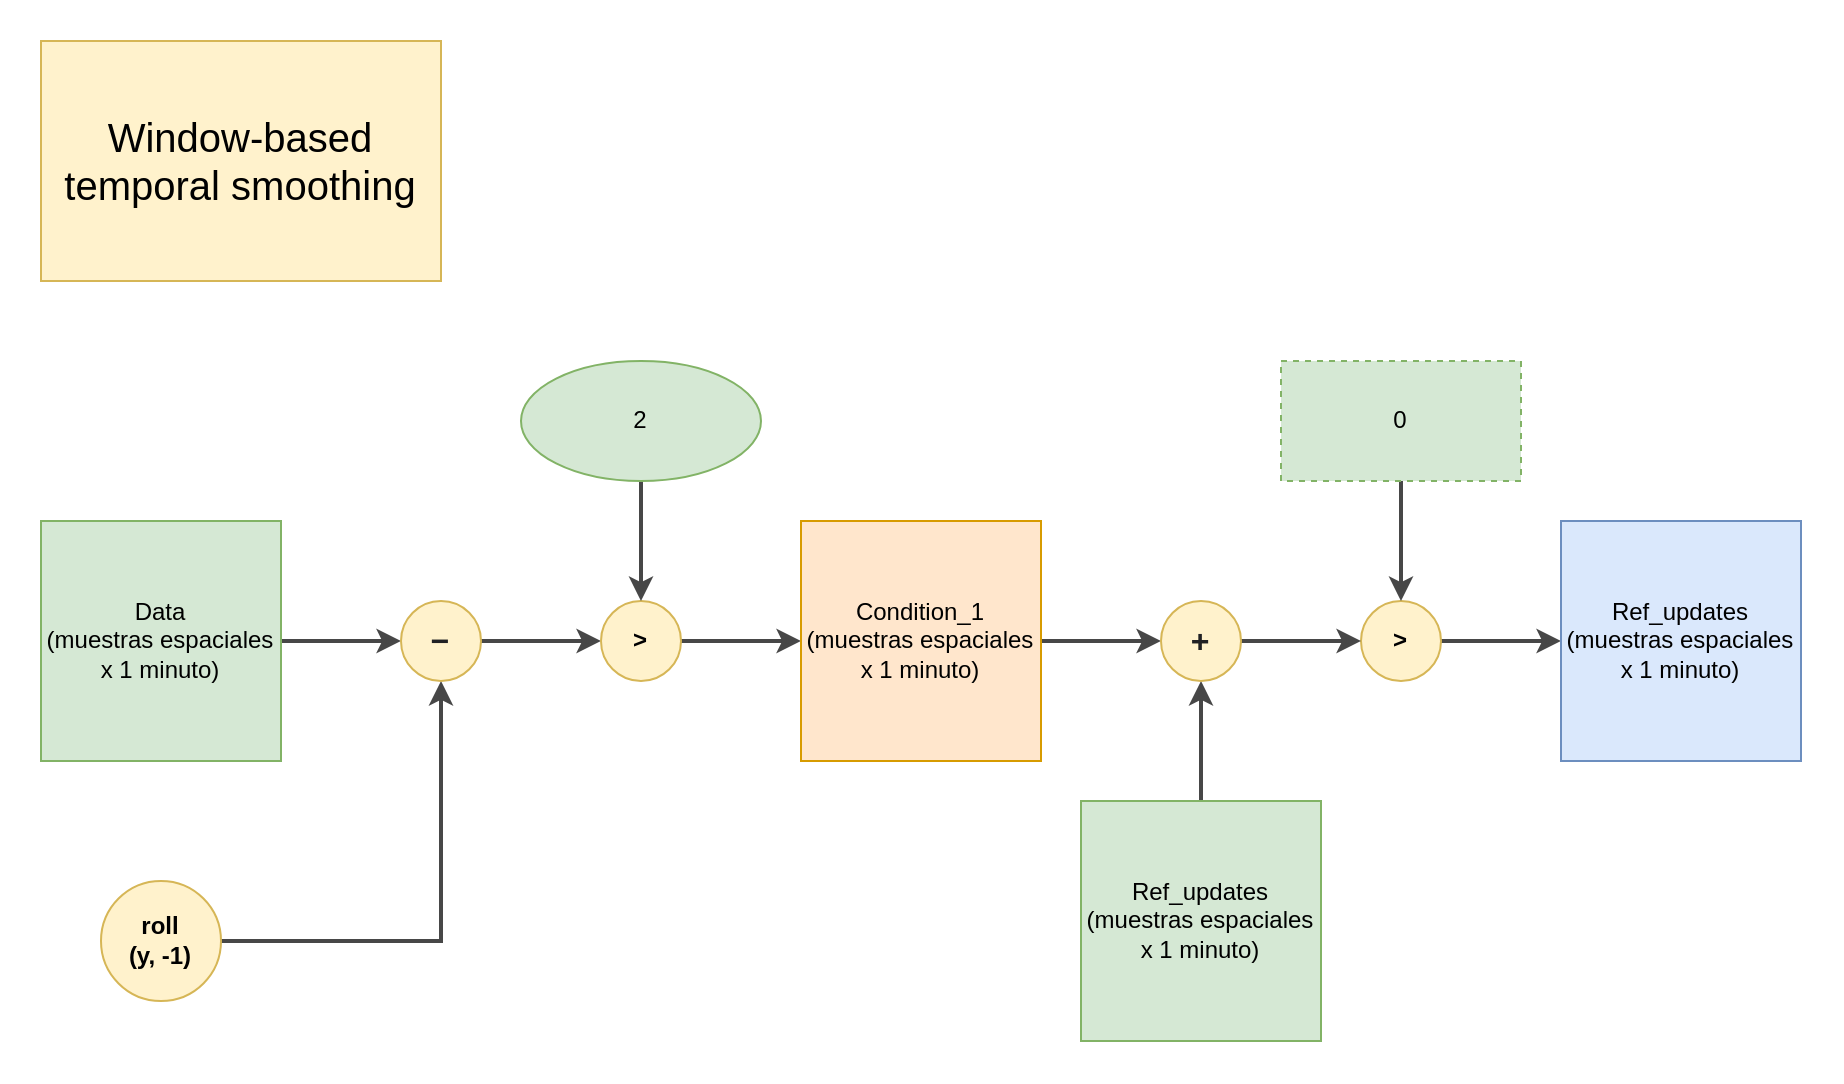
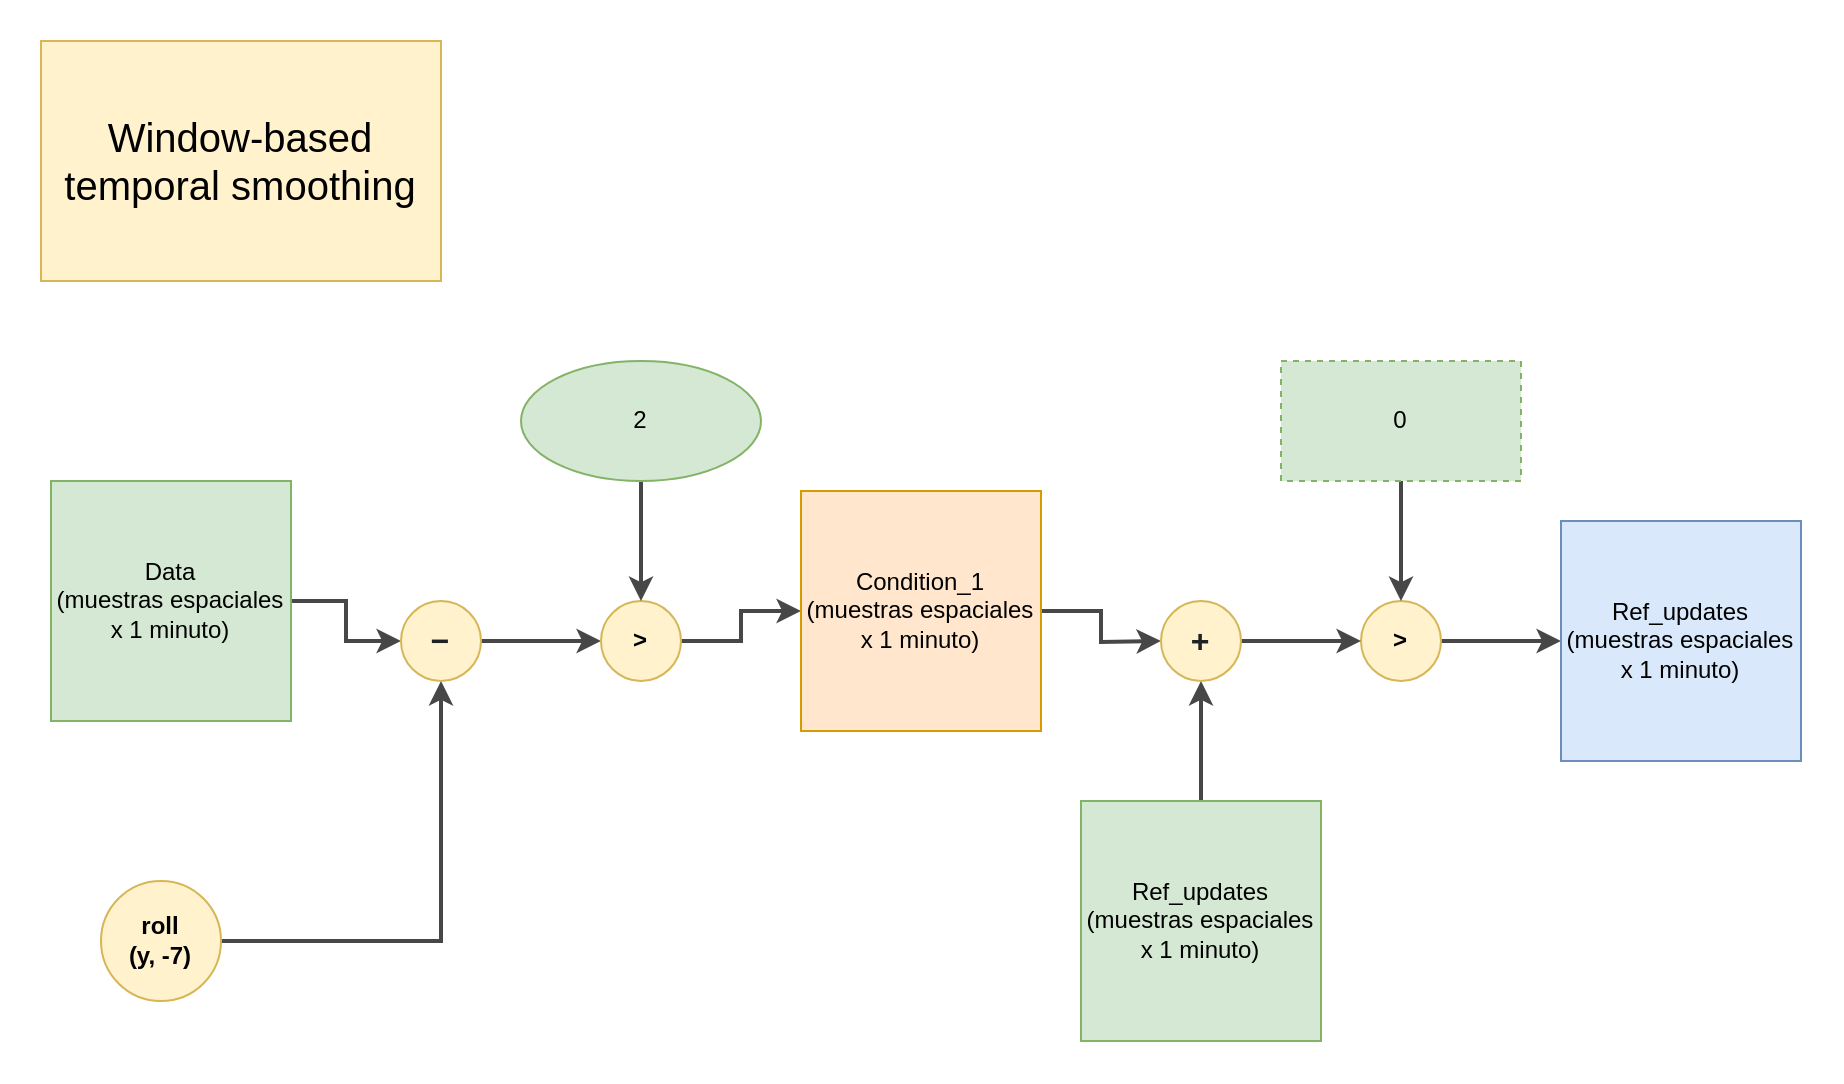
node "Data (muestras espaciales x 1 minuto)": moved (161, 641) -> (171, 601)
node "Condition_1 (muestras espaciales x 1 minuto)": moved (921, 641) -> (921, 611)
node "roll (y, -1)": label "roll (y, -1)" -> "roll (y, -7)"
